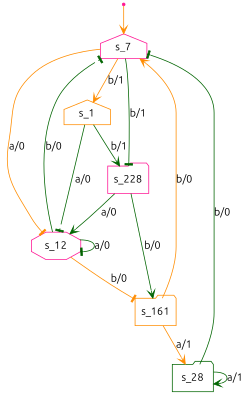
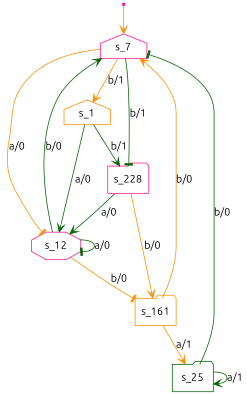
edge "s_12" -> "s_7": arrowhead tee -> vee
edge "s_1" -> "s_12": arrowhead tee -> vee
edge "s_228" -> "s_161": color darkgreen -> darkorange
node "s_28": label "s_28" -> "s_25"
